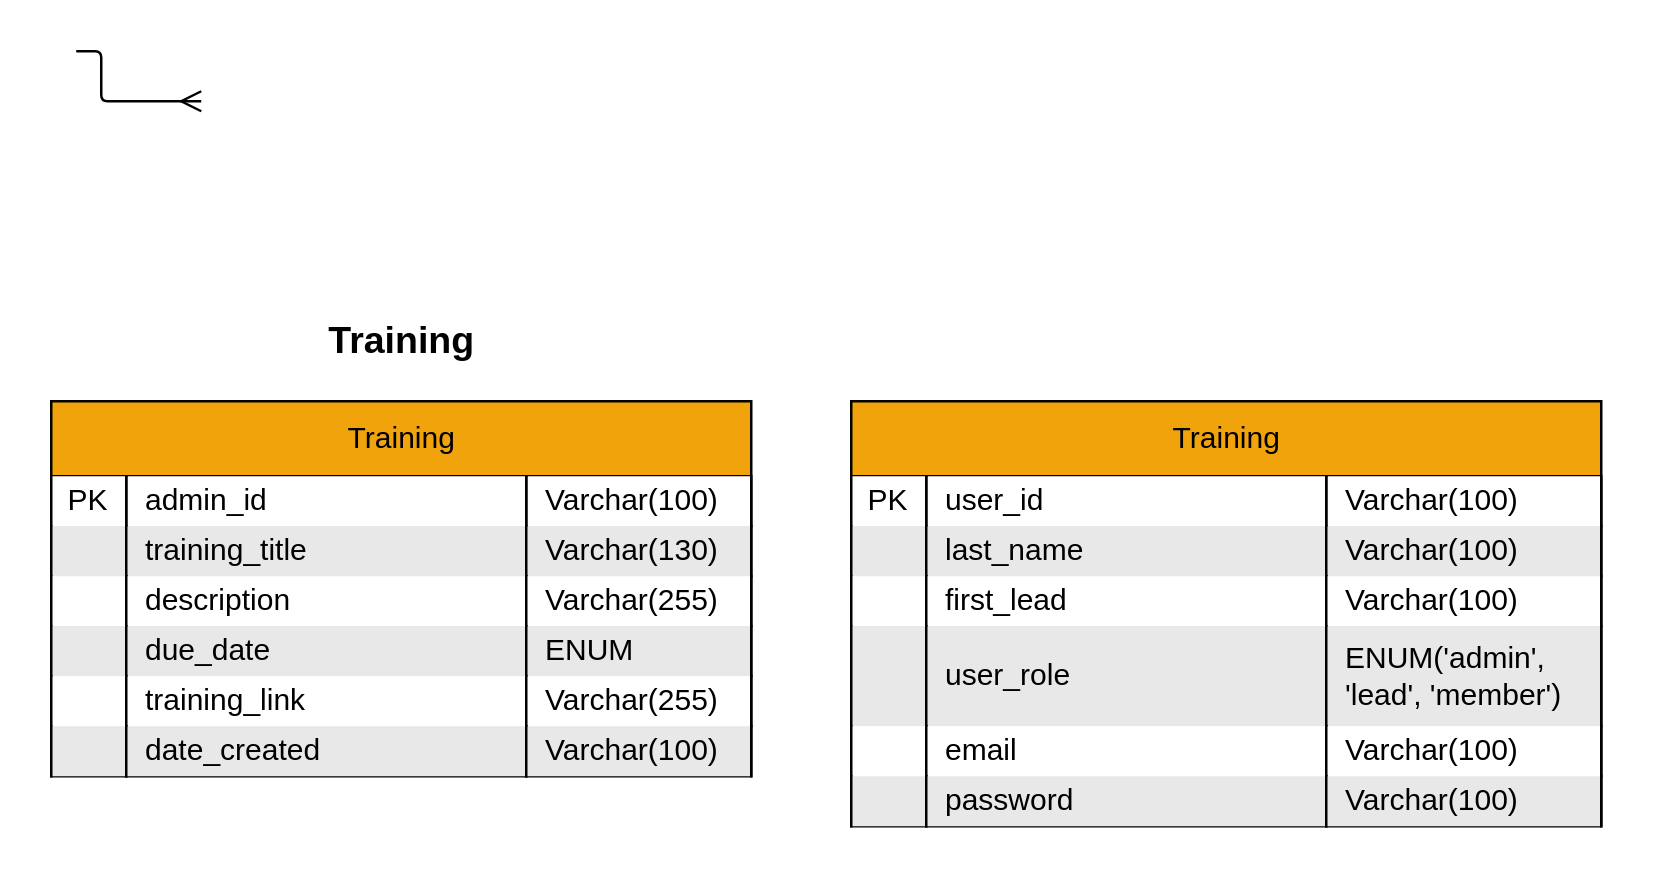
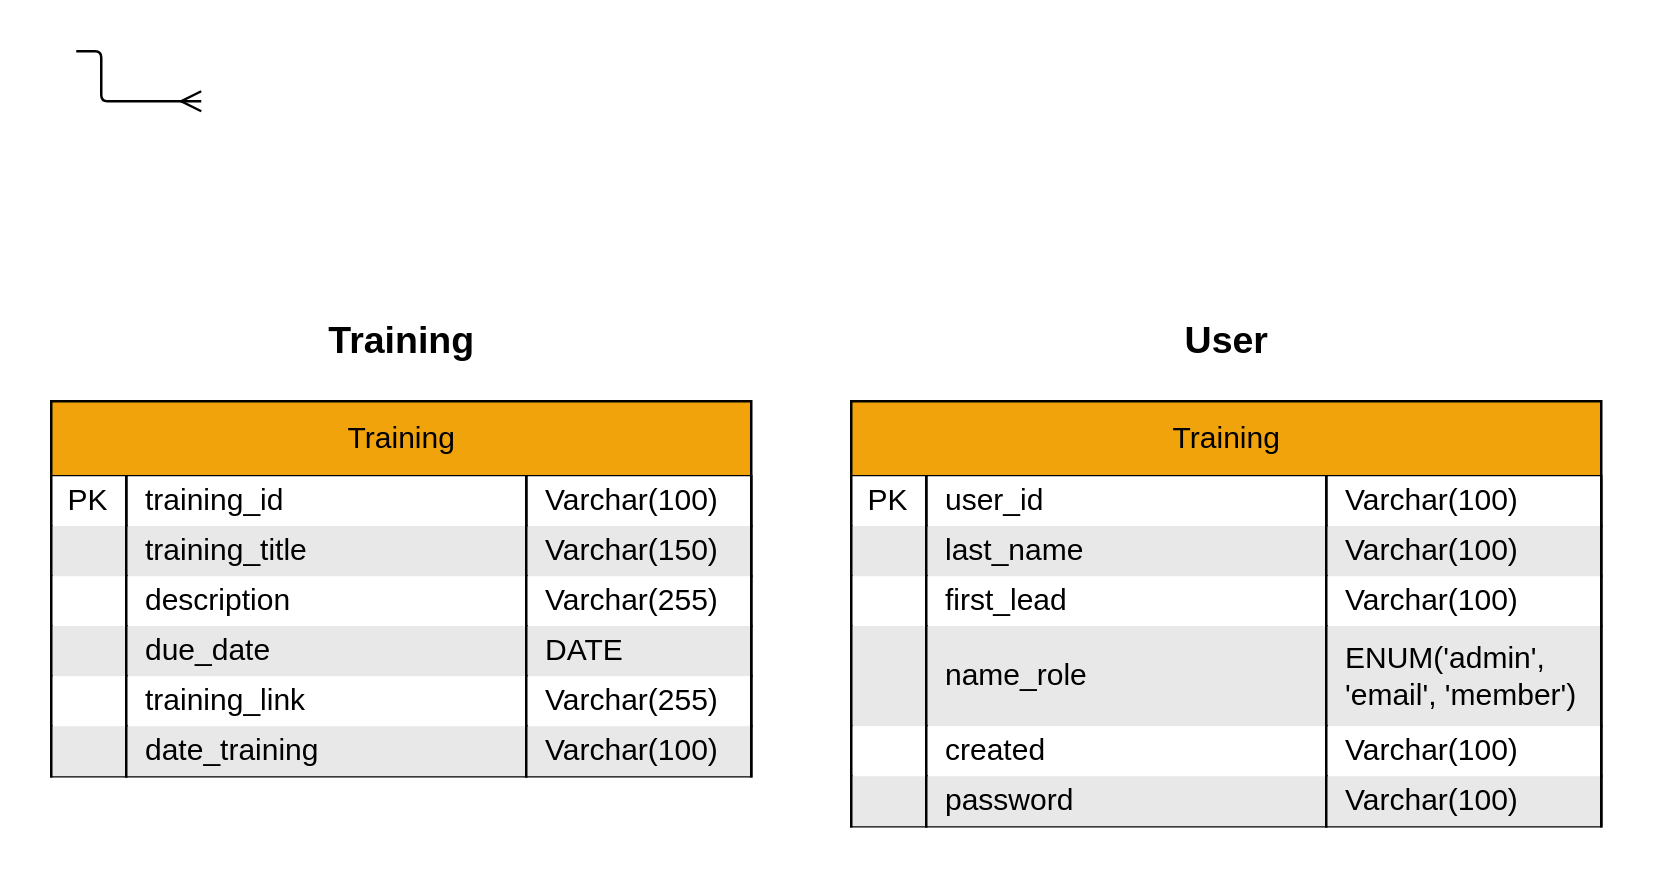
node "User": added
node "admin_id": label "admin_id" -> "training_id"
node "Varchar(130)": label "Varchar(130)" -> "Varchar(150)"
node "ENUM": label "ENUM" -> "DATE"
node "user_role": label "user_role" -> "name_role"
node "ENUM('admin', 'lead', 'member')": label "ENUM('admin', 'lead', 'member')" -> "ENUM('admin', 'email', 'member')"
node "date_created": label "date_created" -> "date_training"
node "email": label "email" -> "created"
